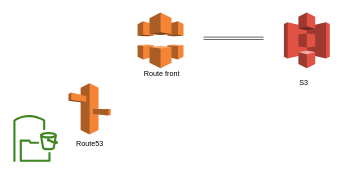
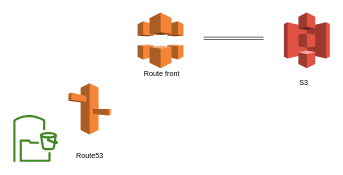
node "Route53": moved (90, 143) -> (90, 155)
